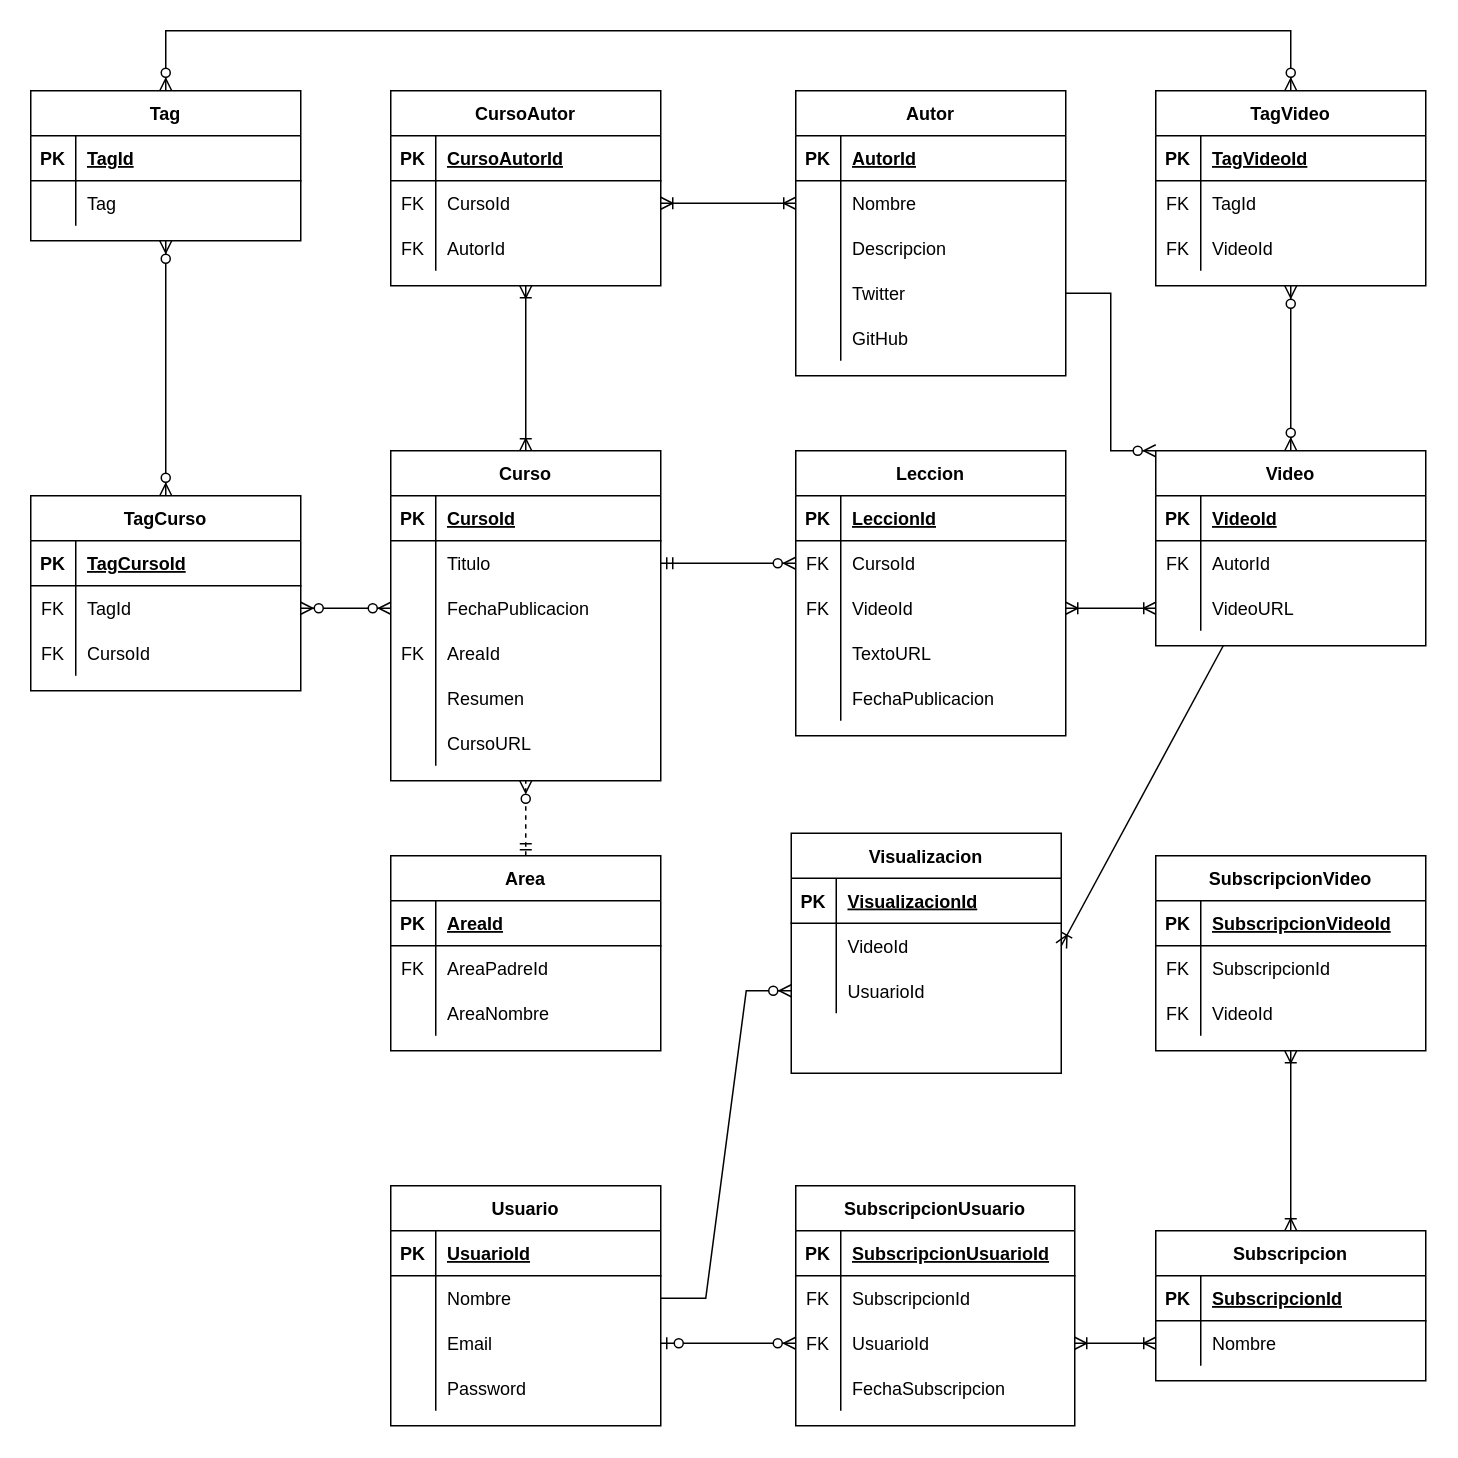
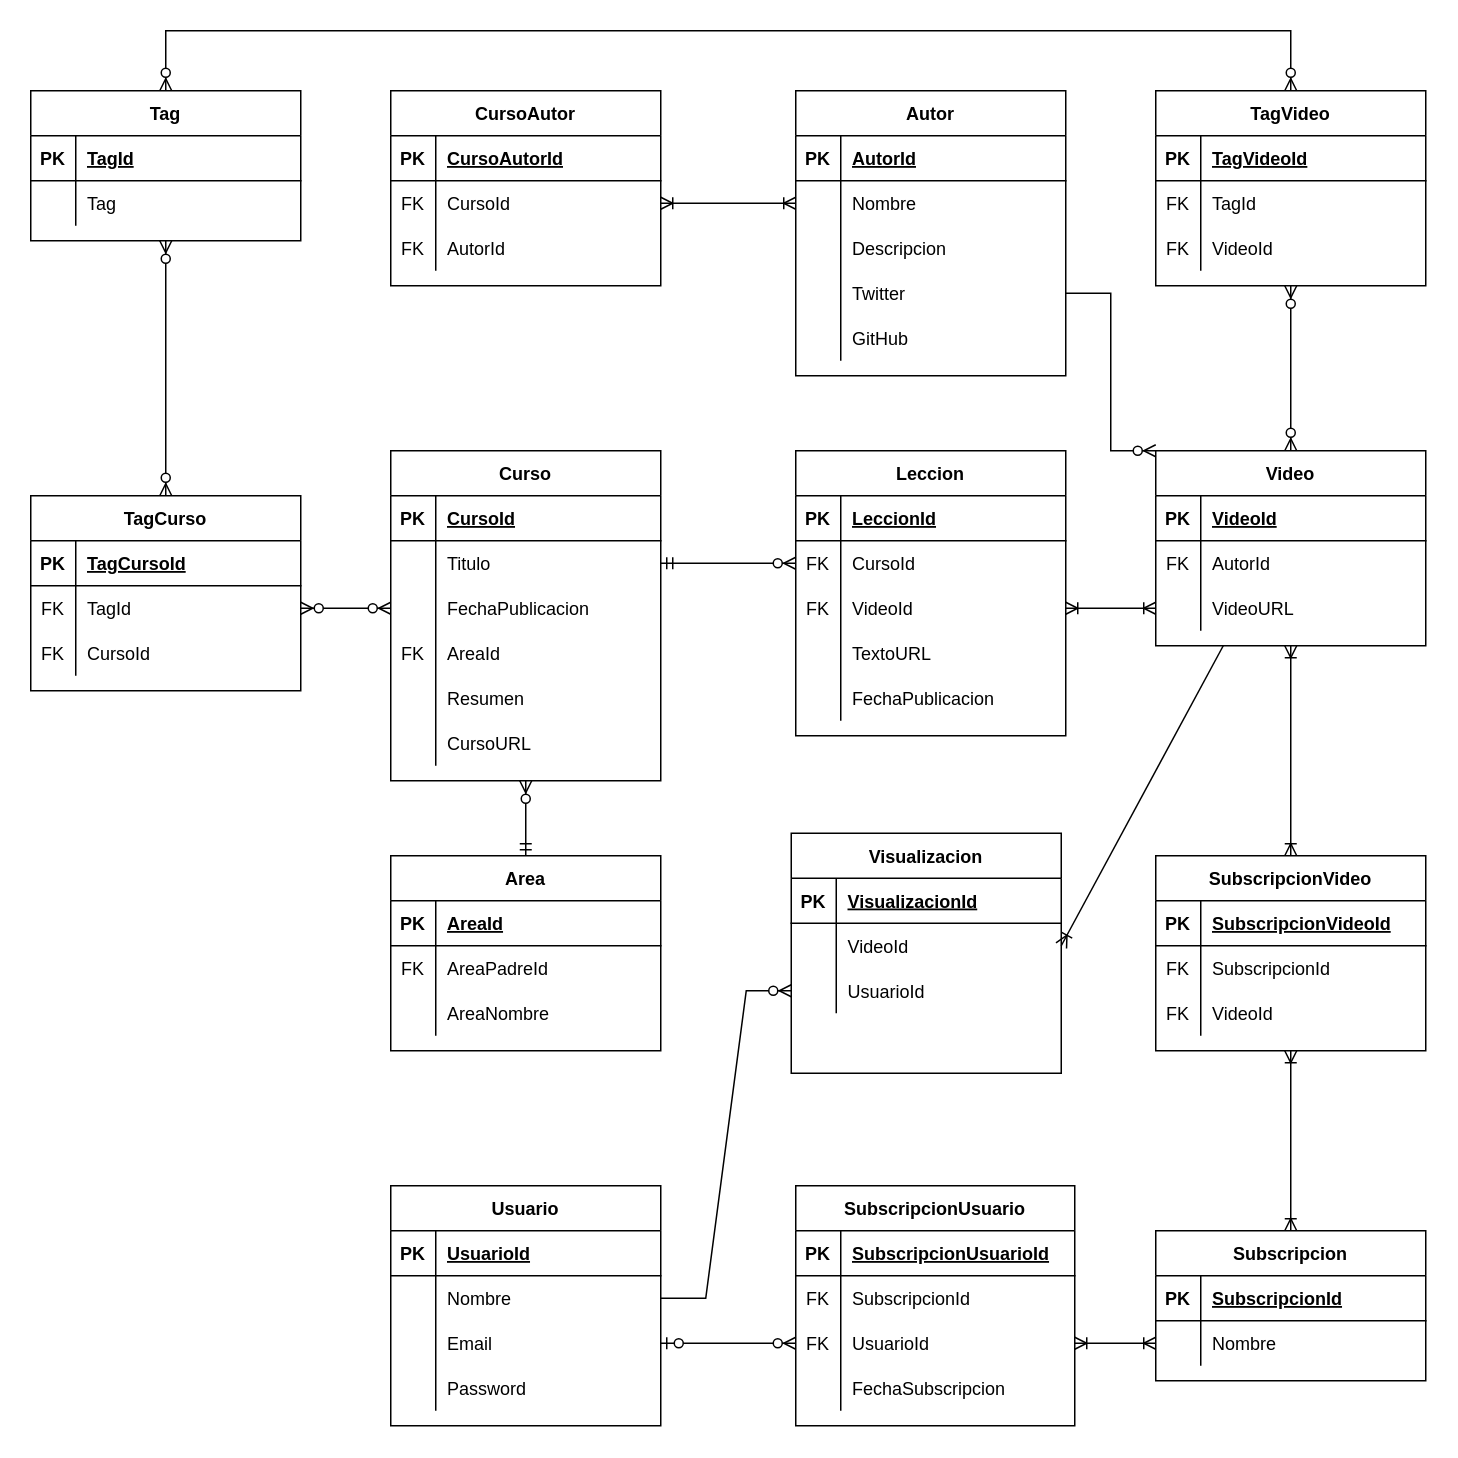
edge "CursoAutor" -- "Curso": removed
edge "Video" -- "SubscripcionVideo": added
edge "Curso" -- "Area": style dashed -> solid
